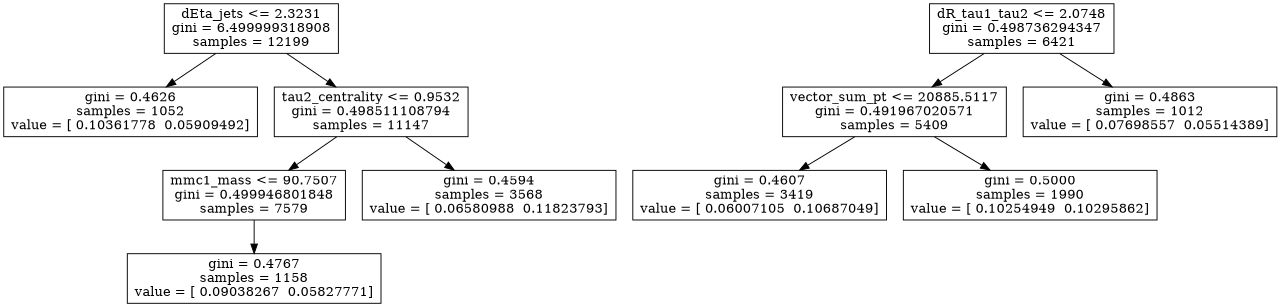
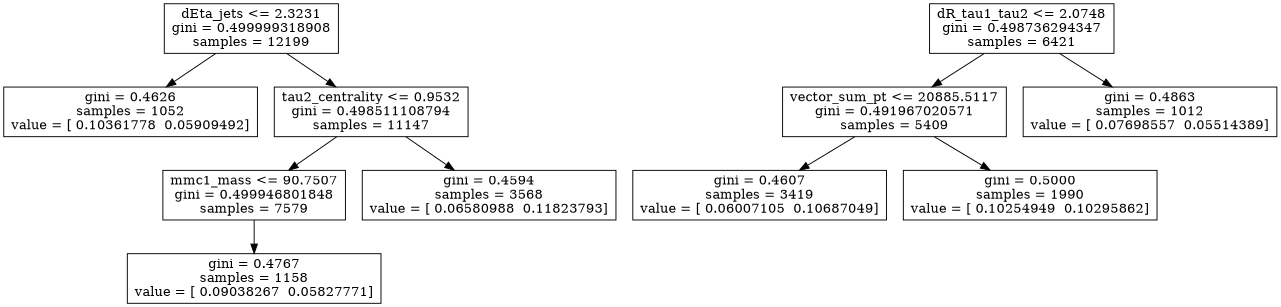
node "dEta_jets <= 2.3231 gini = 6.499999318908 samples = 12199": label "dEta_jets <= 2.3231 gini = 6.499999318908 samples = 12199" -> "dEta_jets <= 2.3231 gini = 0.499999318908 samples = 12199"
